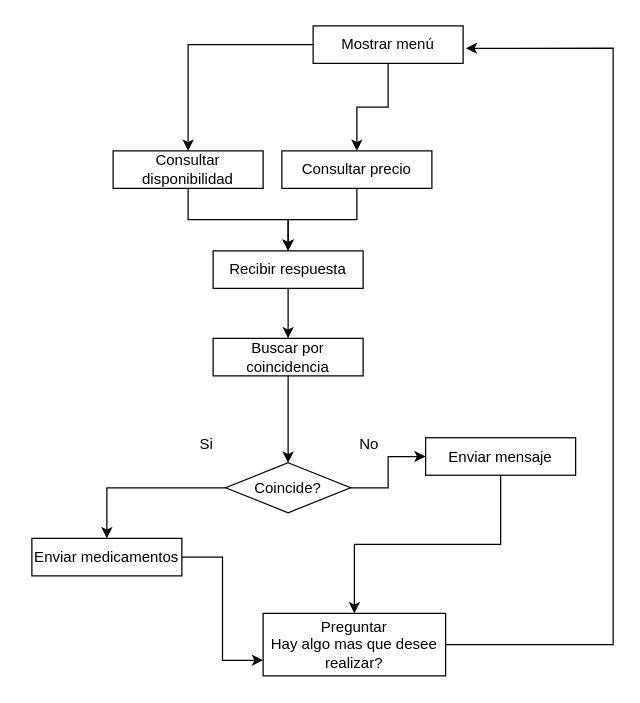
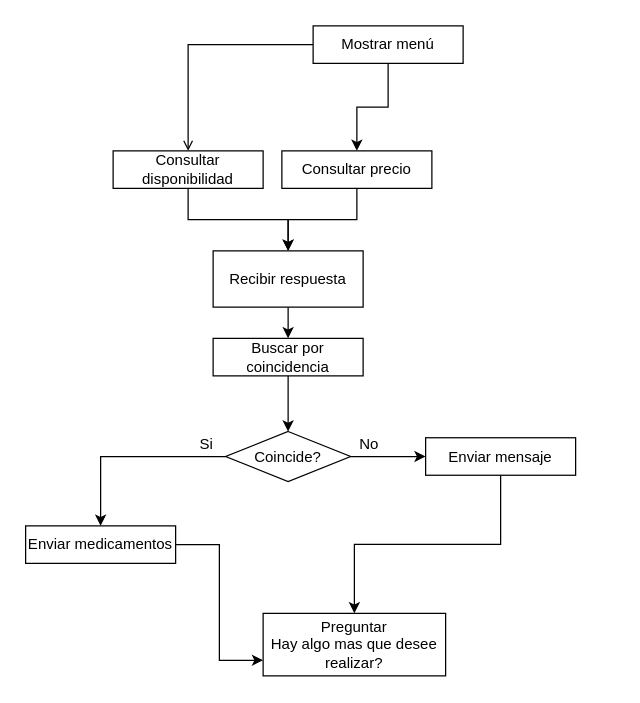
edge "Mostrar menú" -> "Consultar disponibilidad": arrowhead classic -> open
node "Recibir respuesta": size 150x38 -> 150x56
edge "Preguntar Hay algo mas que desee realizar?" -> "Mostrar menú": removed
node "Coincide?": moved (288, 488) -> (288, 456)
node "Enviar medicamentos": moved (107, 557) -> (101, 544)
